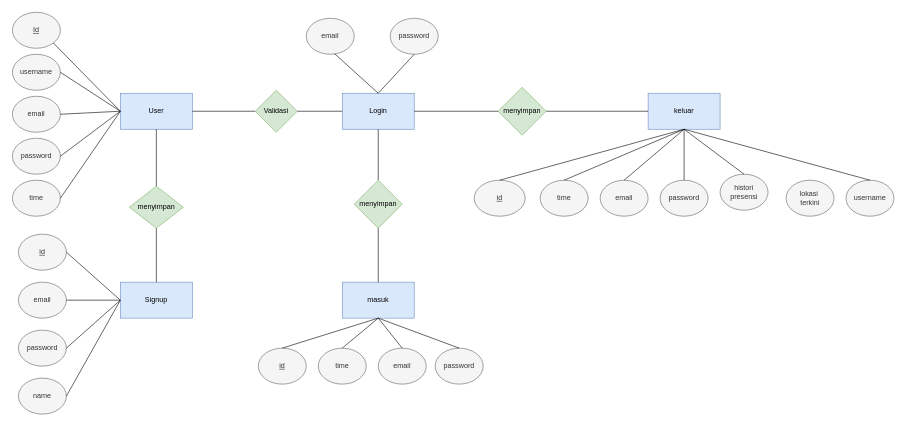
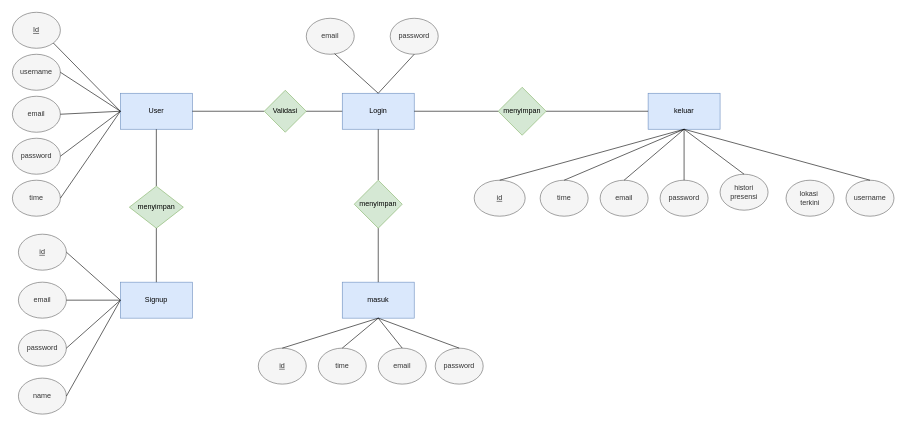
node "Validasi": moved (276, 111) -> (285, 111)
